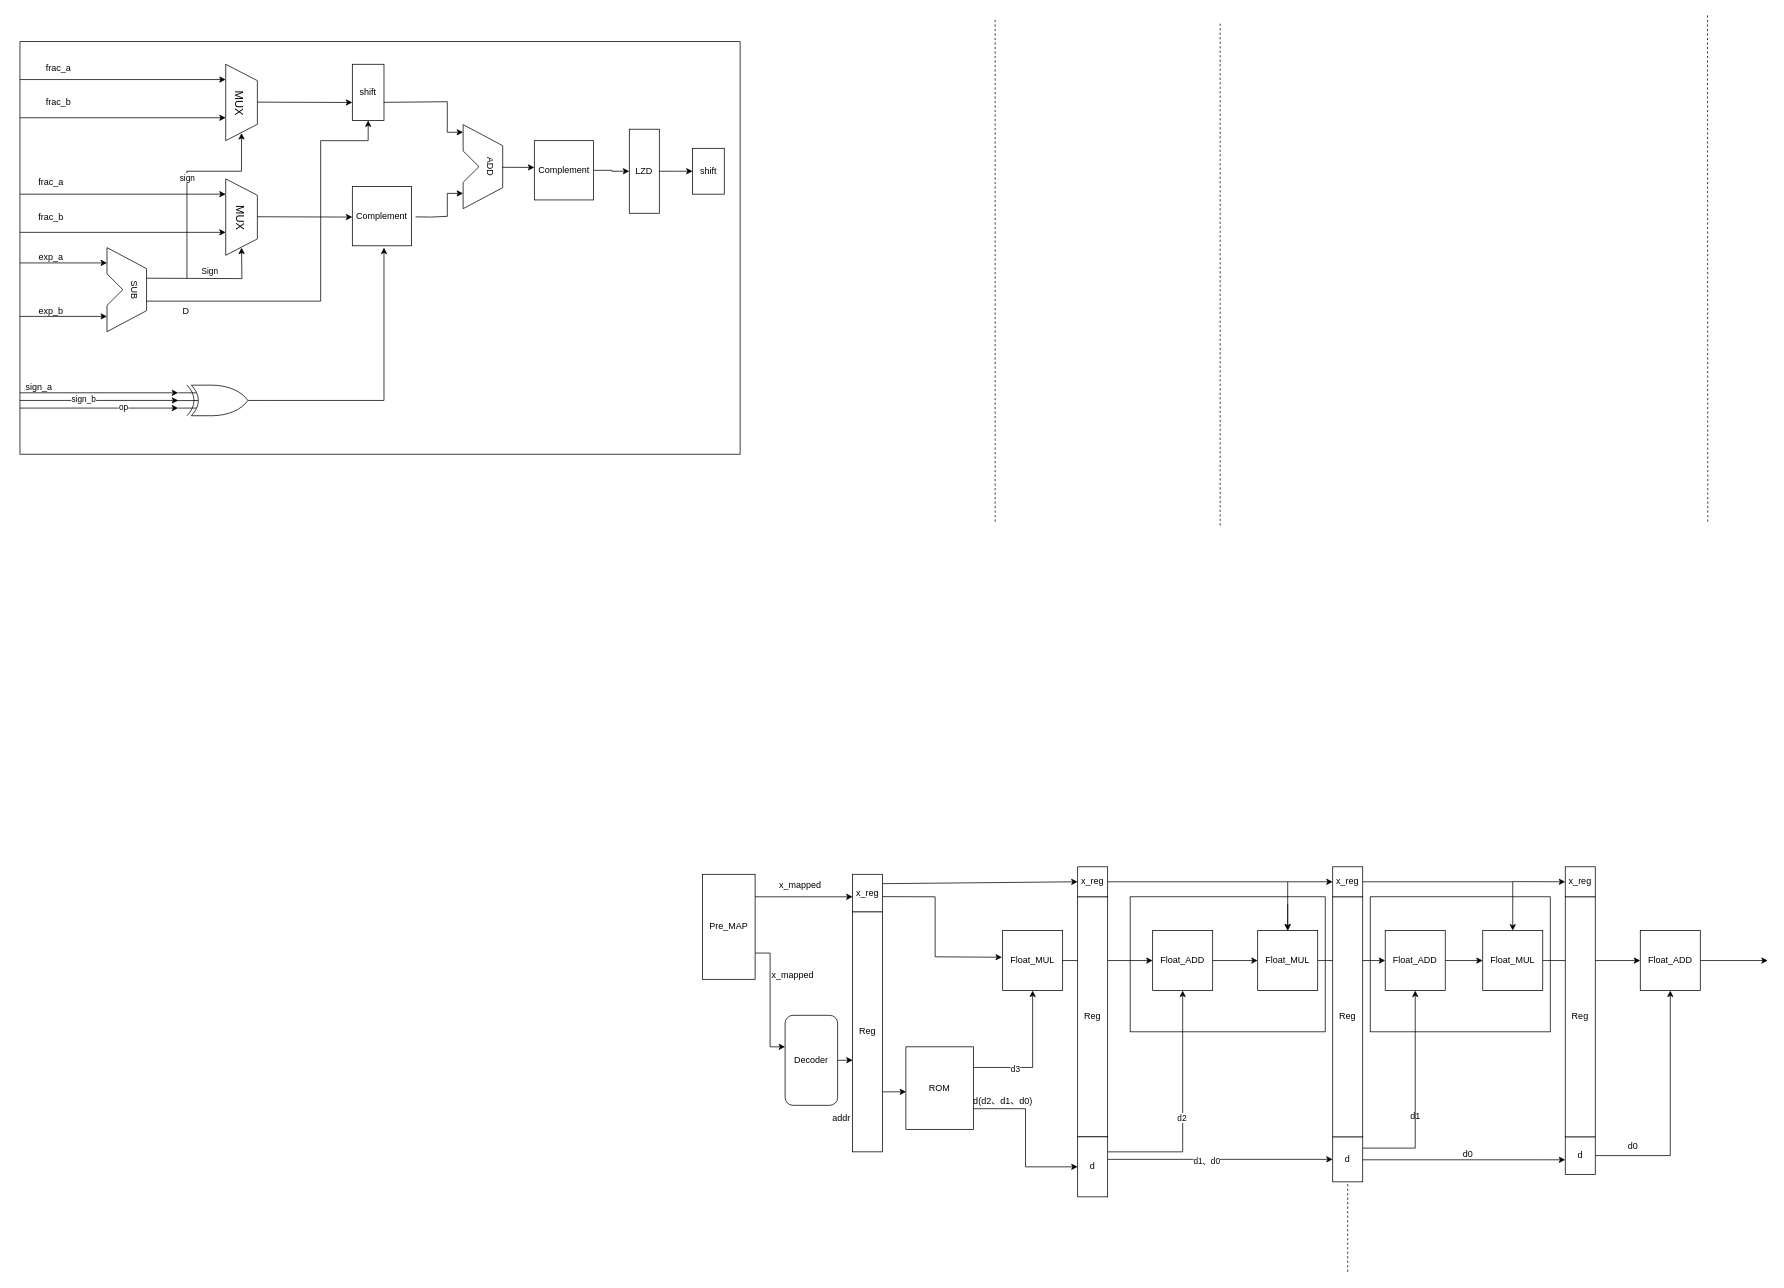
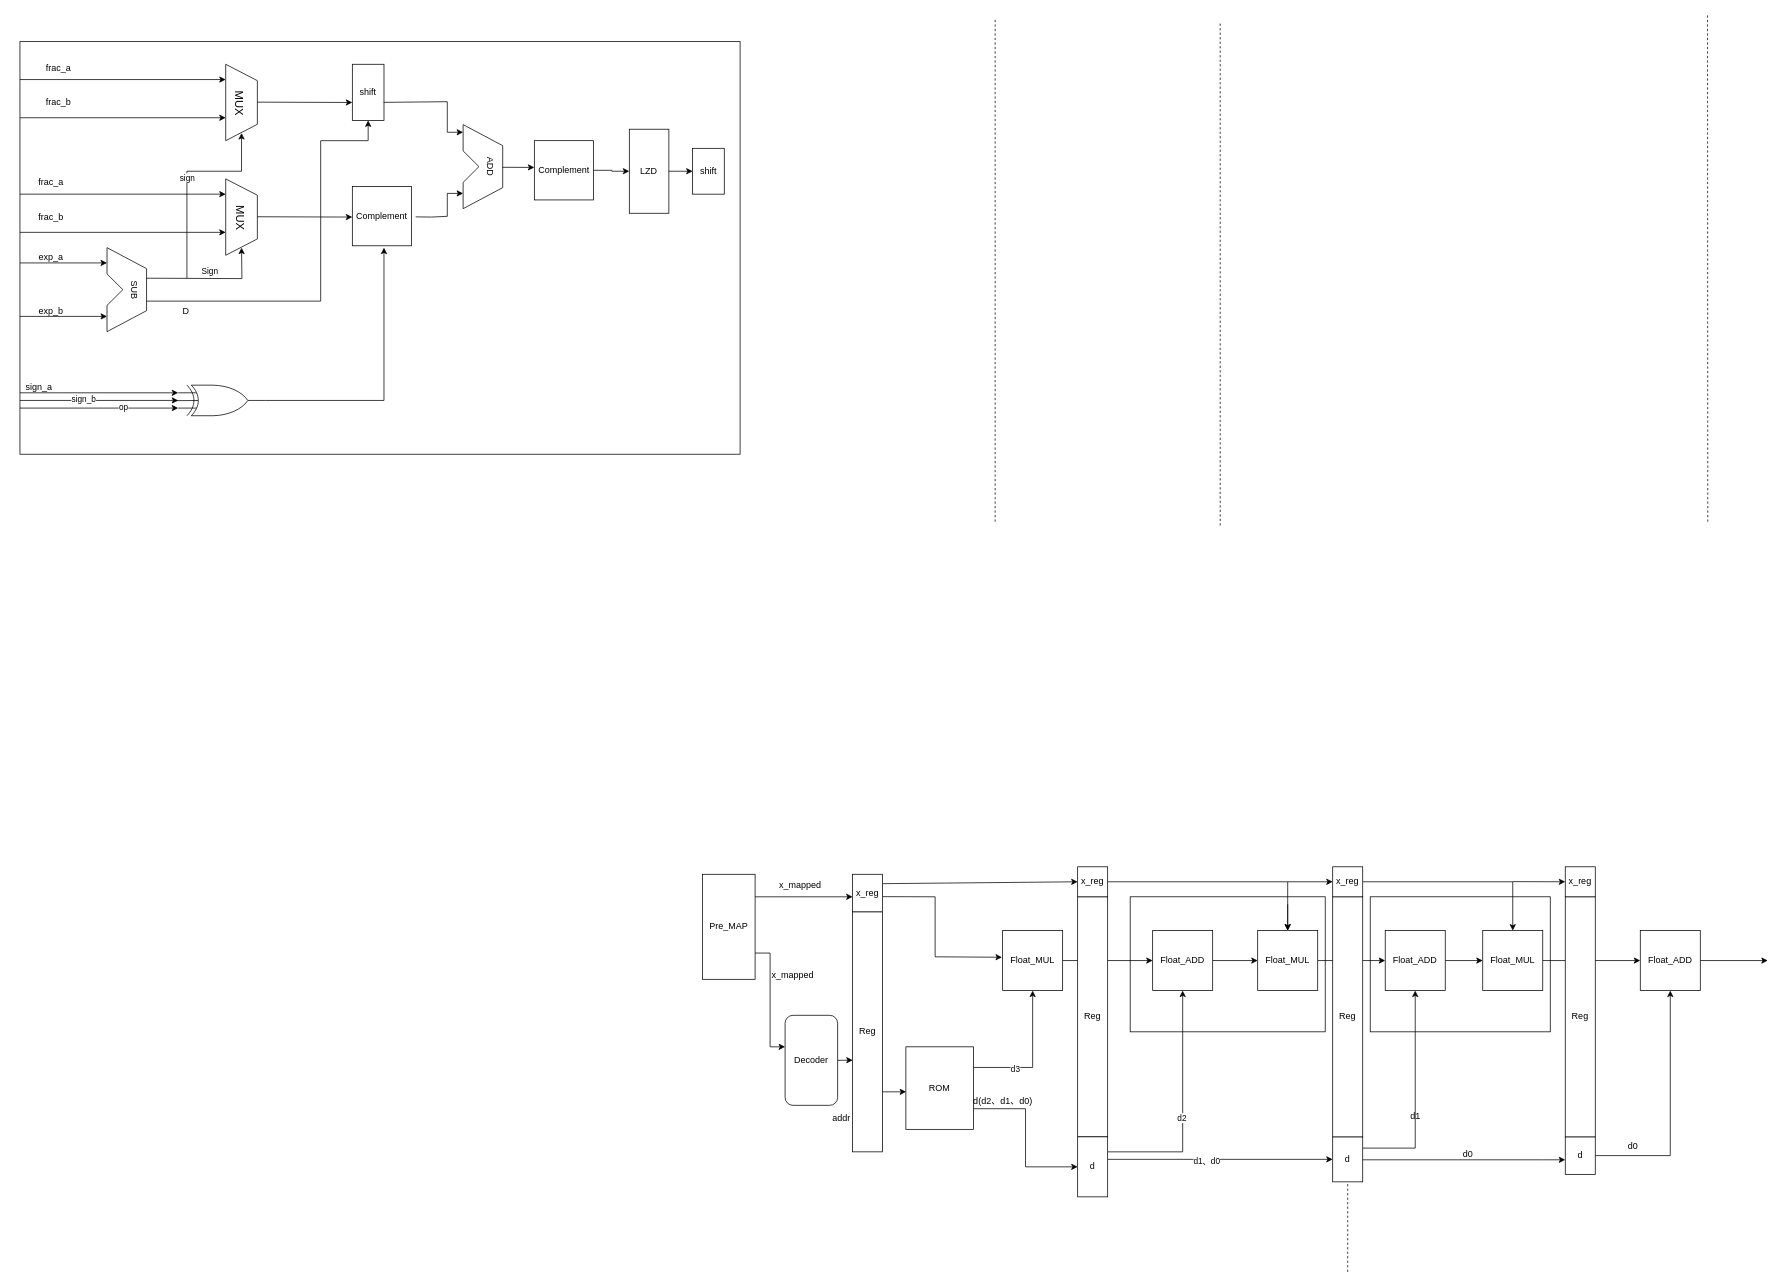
node "LZD": size 30x84 -> 40x84
